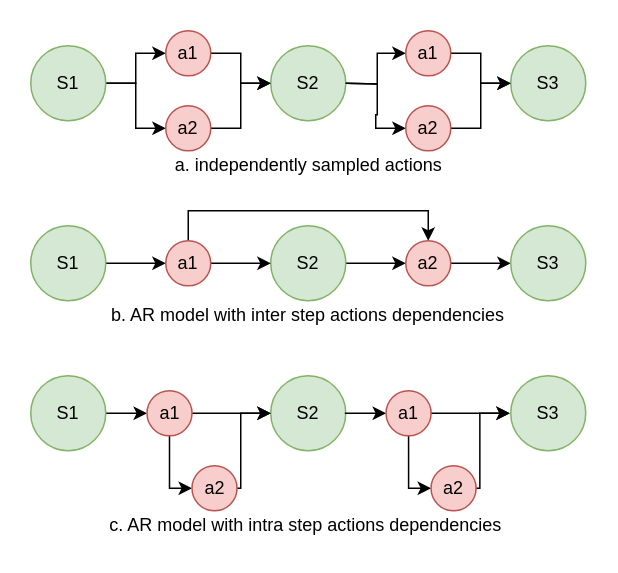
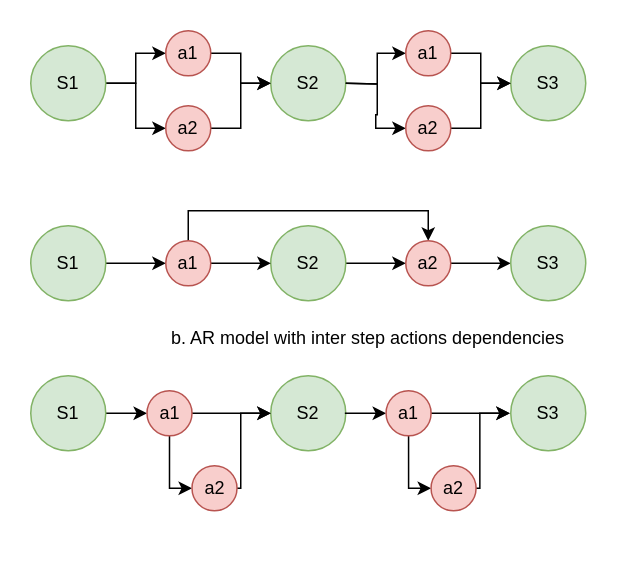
node "a. independently sampled actions": removed
node "b. AR model with inter step actions dependencies": moved (308, 316) -> (368, 338)
node "c. AR model with intra step actions dependencies": removed
